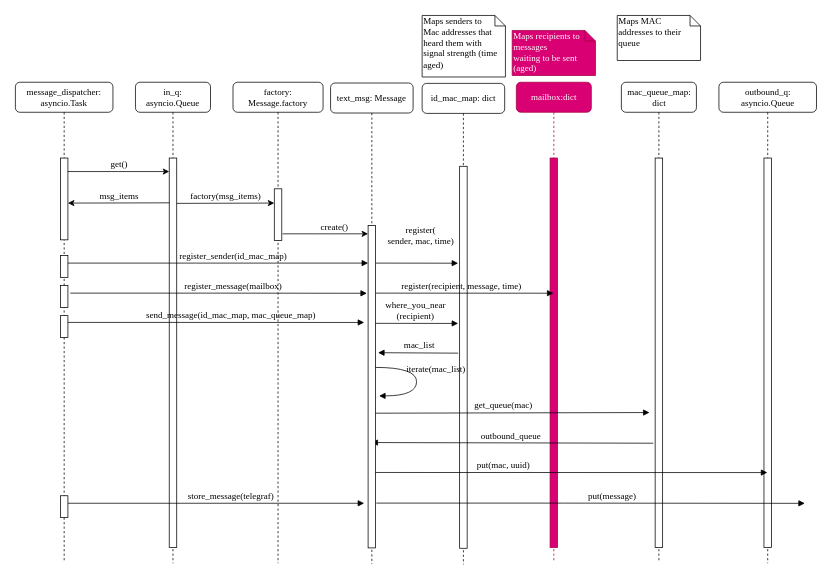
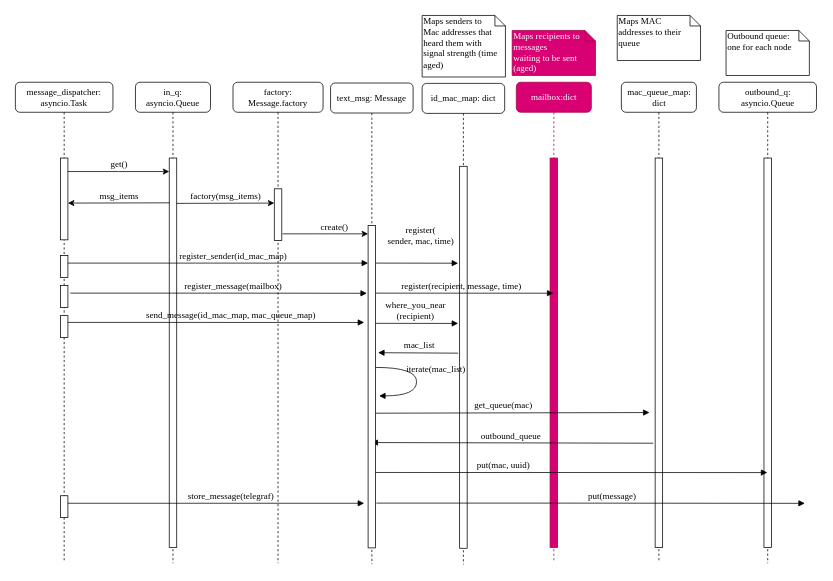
node "Outbound queue: one for each node": added
